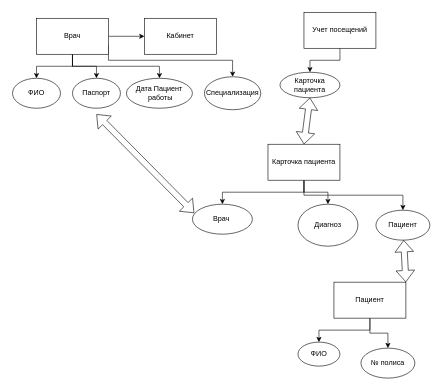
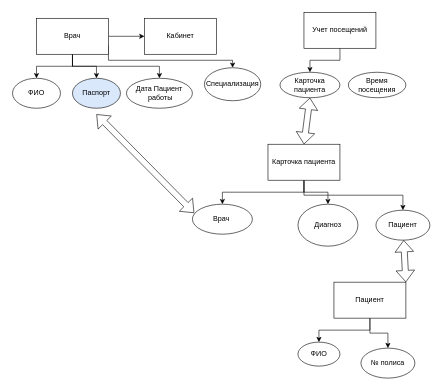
node "Время посещения": added
node "Паспорт": fillcolor #ffffff -> #dae8fc
node "Специализация": moved (233, 93) -> (233, 84)
